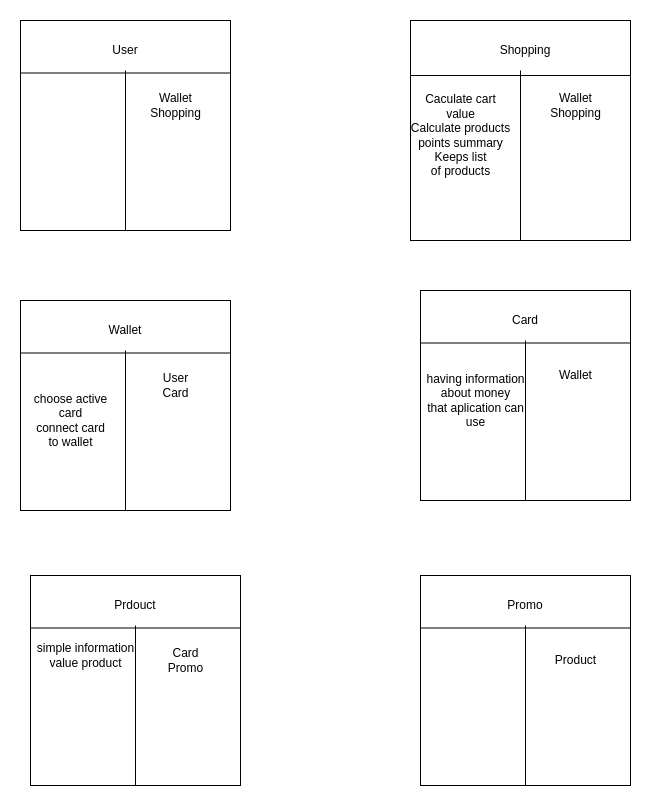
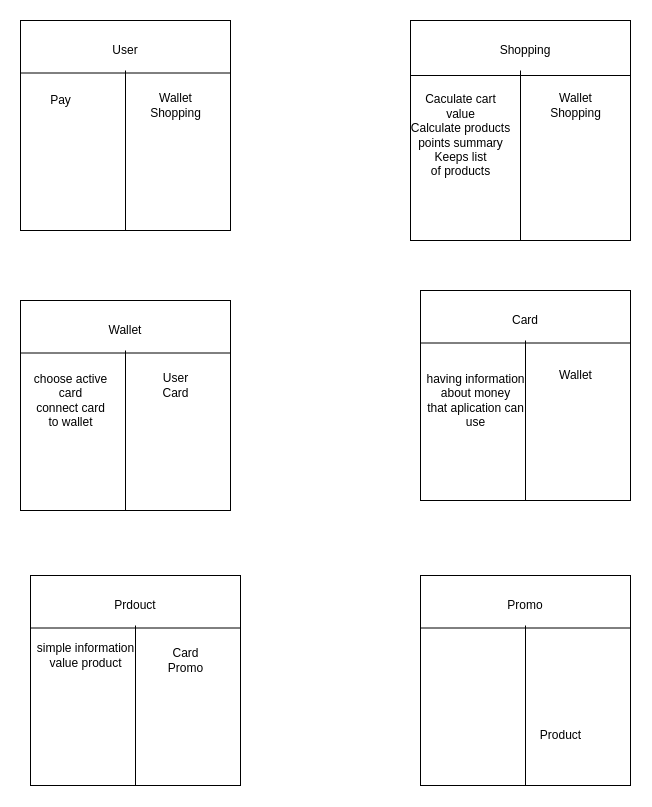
node "Pay": added
node "choose active card connect card to wallet": moved (71, 421) -> (71, 401)
node "Product": moved (576, 661) -> (561, 736)
